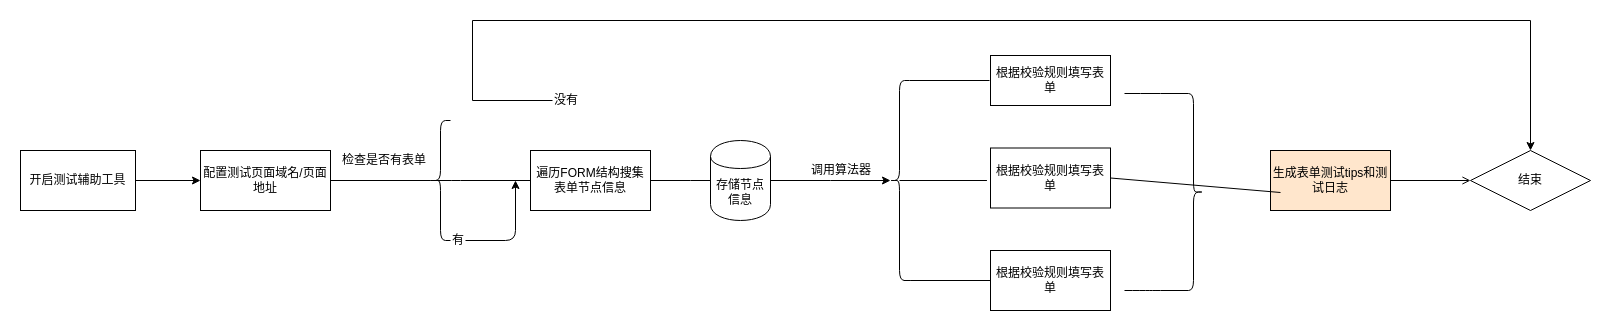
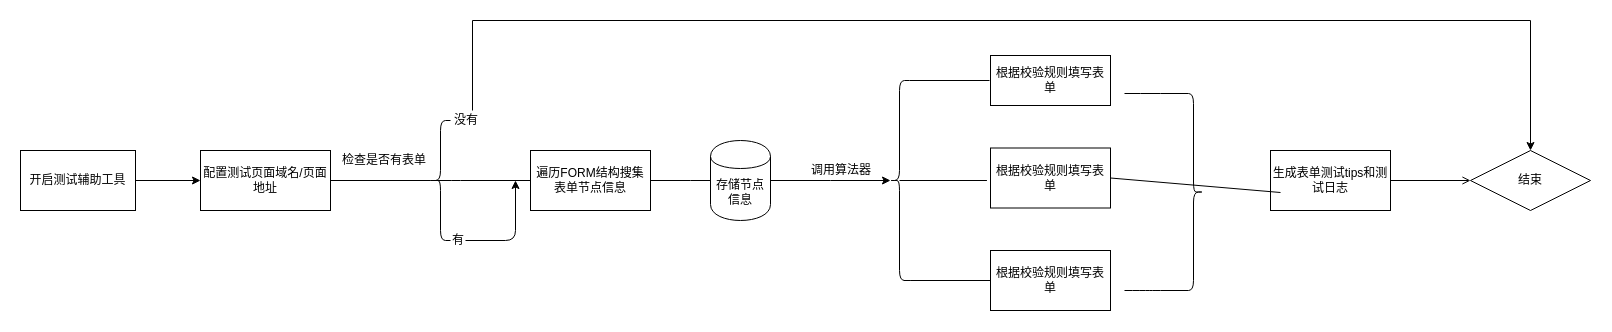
node "没有": moved (573, 101) -> (473, 121)
node "生成表单测试tips和测试日志": fillcolor #ffe6cc -> #ffffff
